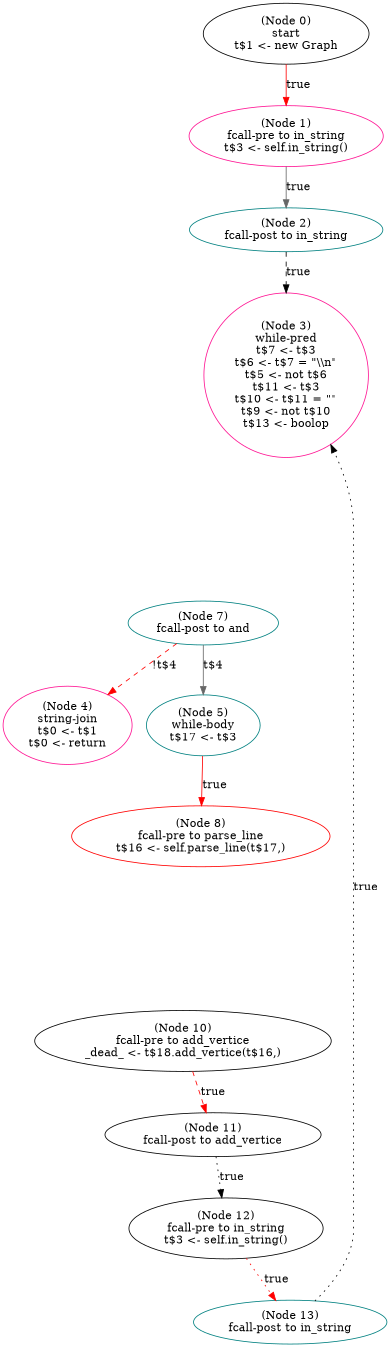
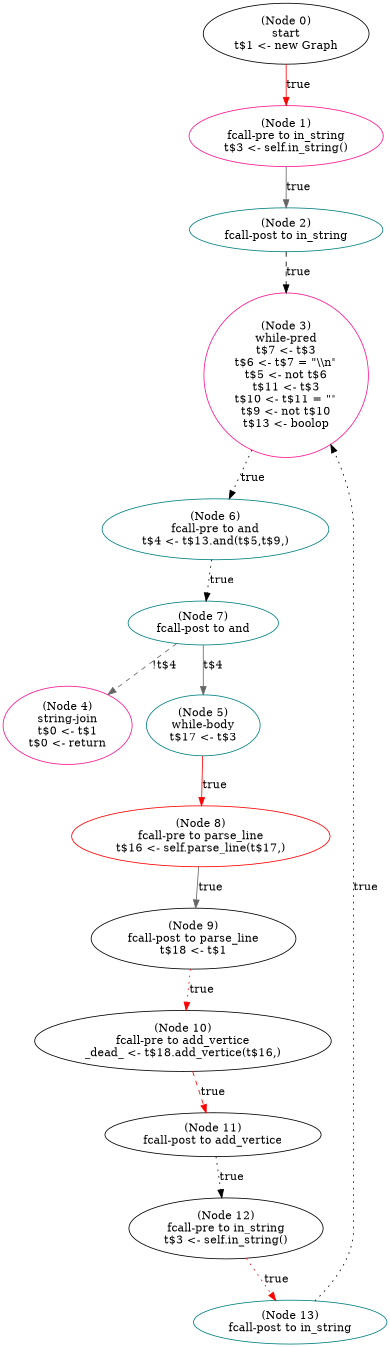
node "(Node 6) fcall-pre to and t$4 <- t$13.and(t$5,t$9,)": added
edge "(Node 7) fcall-post to and" -> "(Node 4) string-join t$0 <- t$1 t$0 <- return": color red -> gray40
node "(Node 9) fcall-post to parse_line t$18 <- t$1": added
